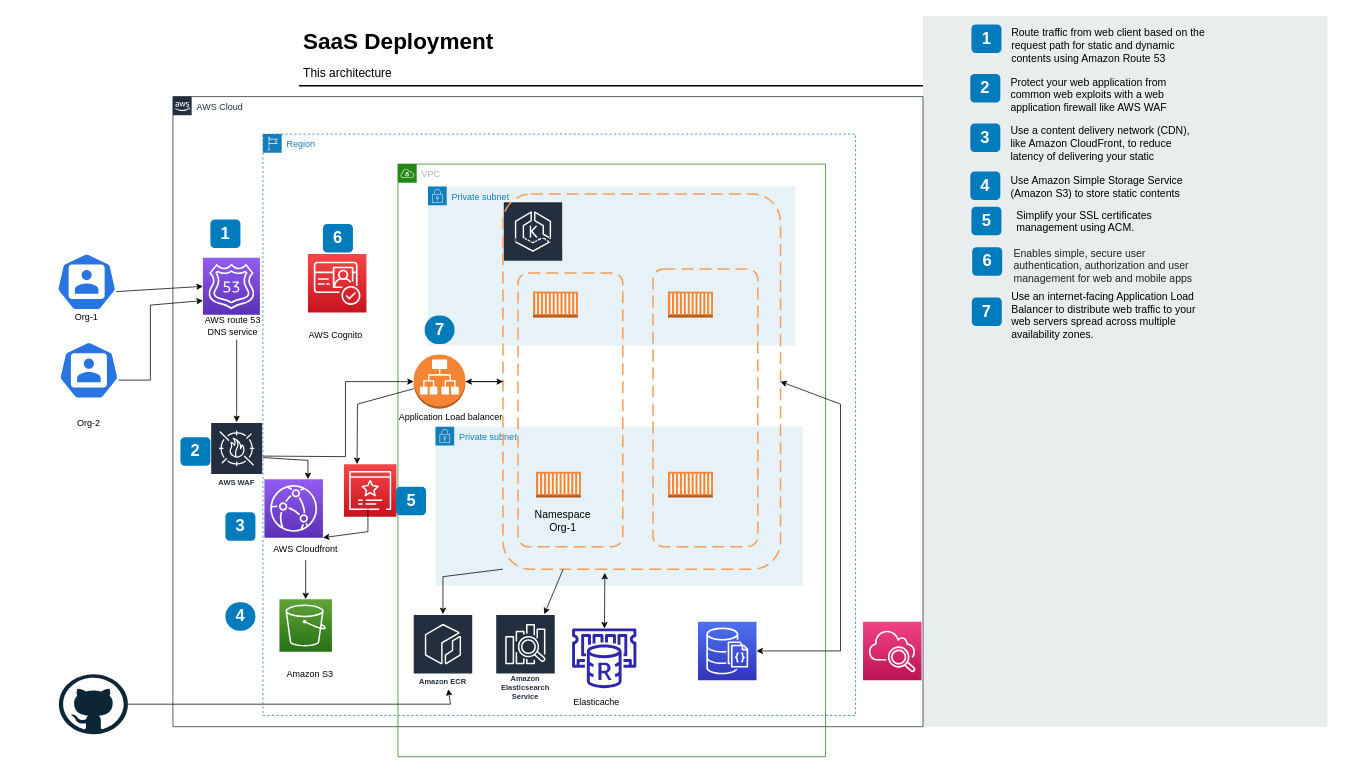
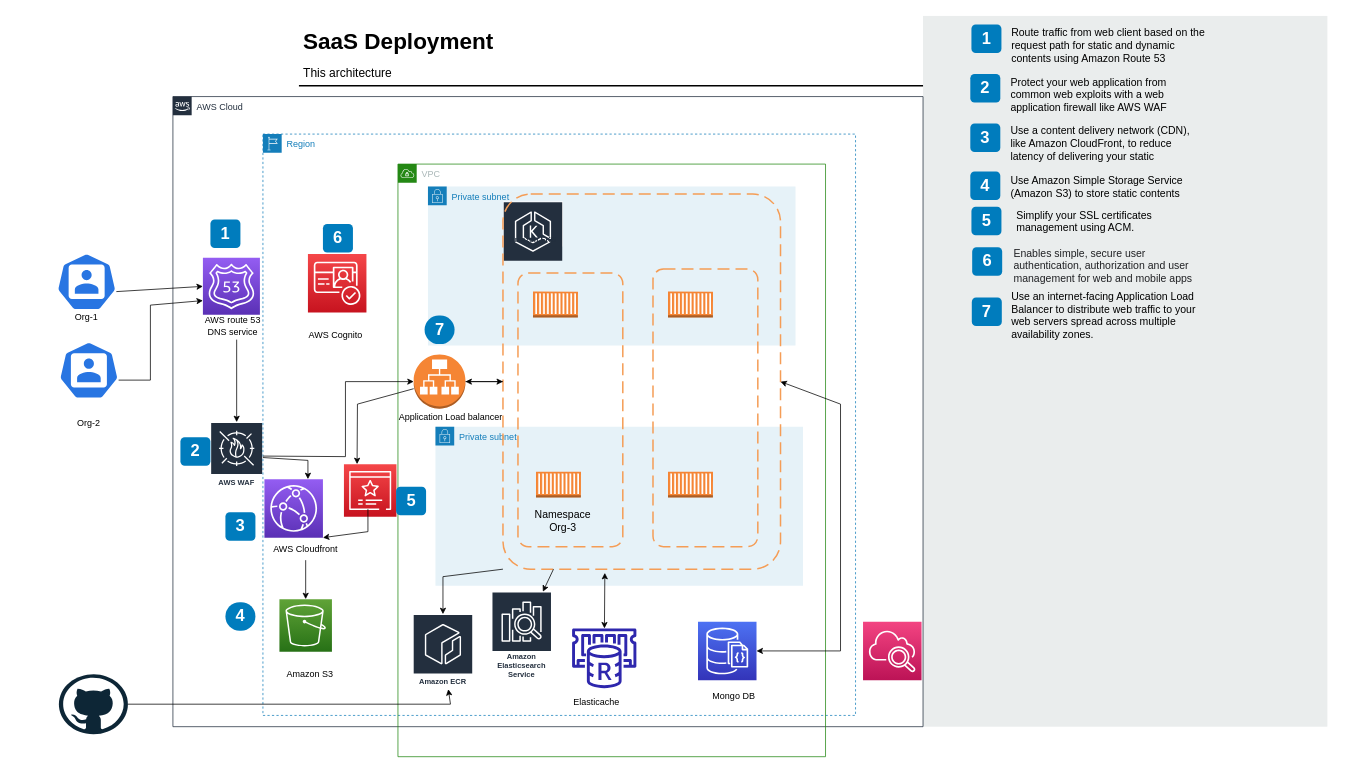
node "Namespace Org-1": label "Namespace Org-1" -> "Namespace Org-3"
node "Amazon Elasticsearch Service": moved (525, 659) -> (522, 636)
node "Mongo DB": added
